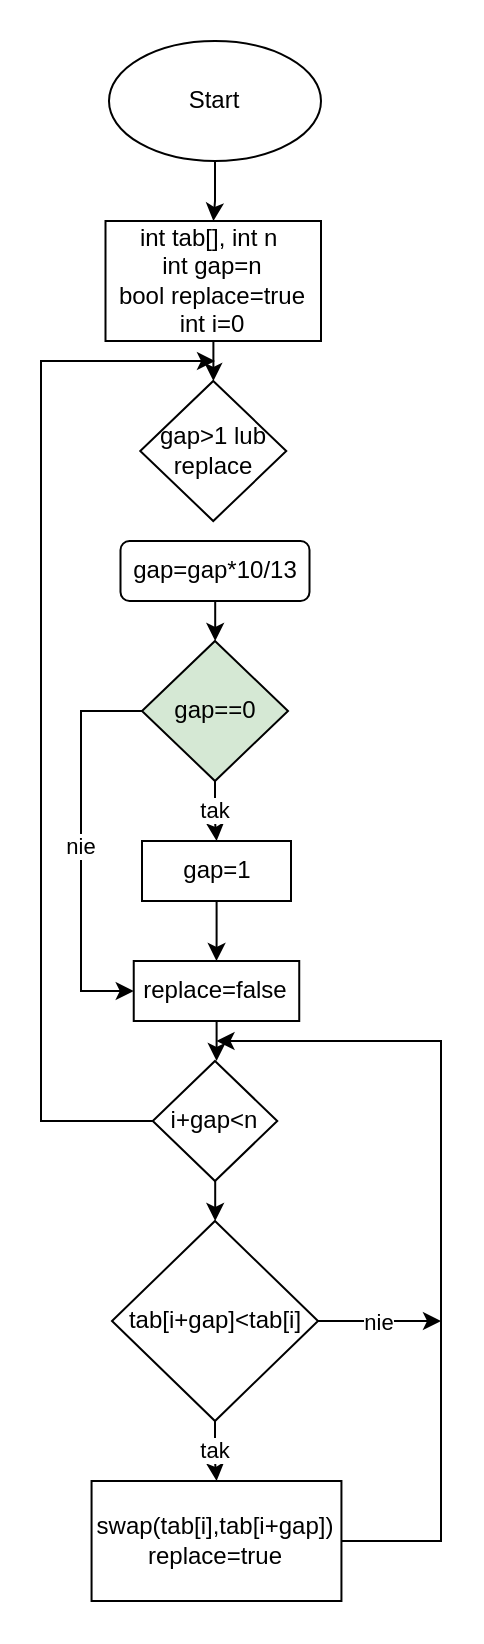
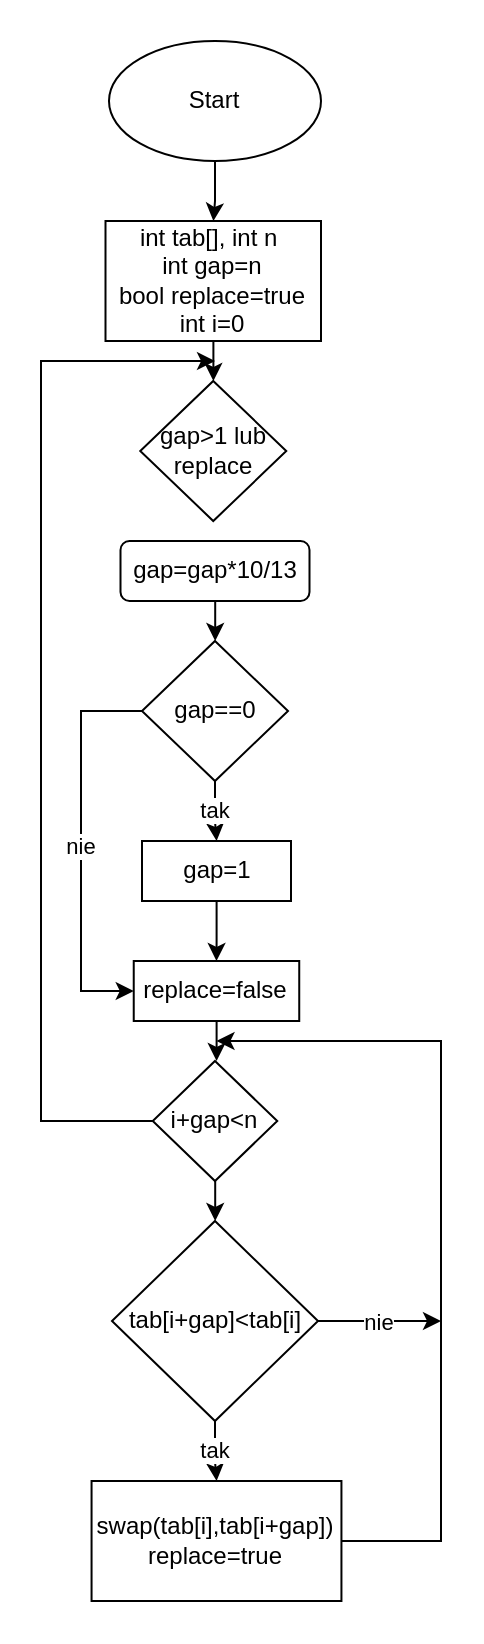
node "gap==0": fillcolor #d5e8d4 -> #ffffff
